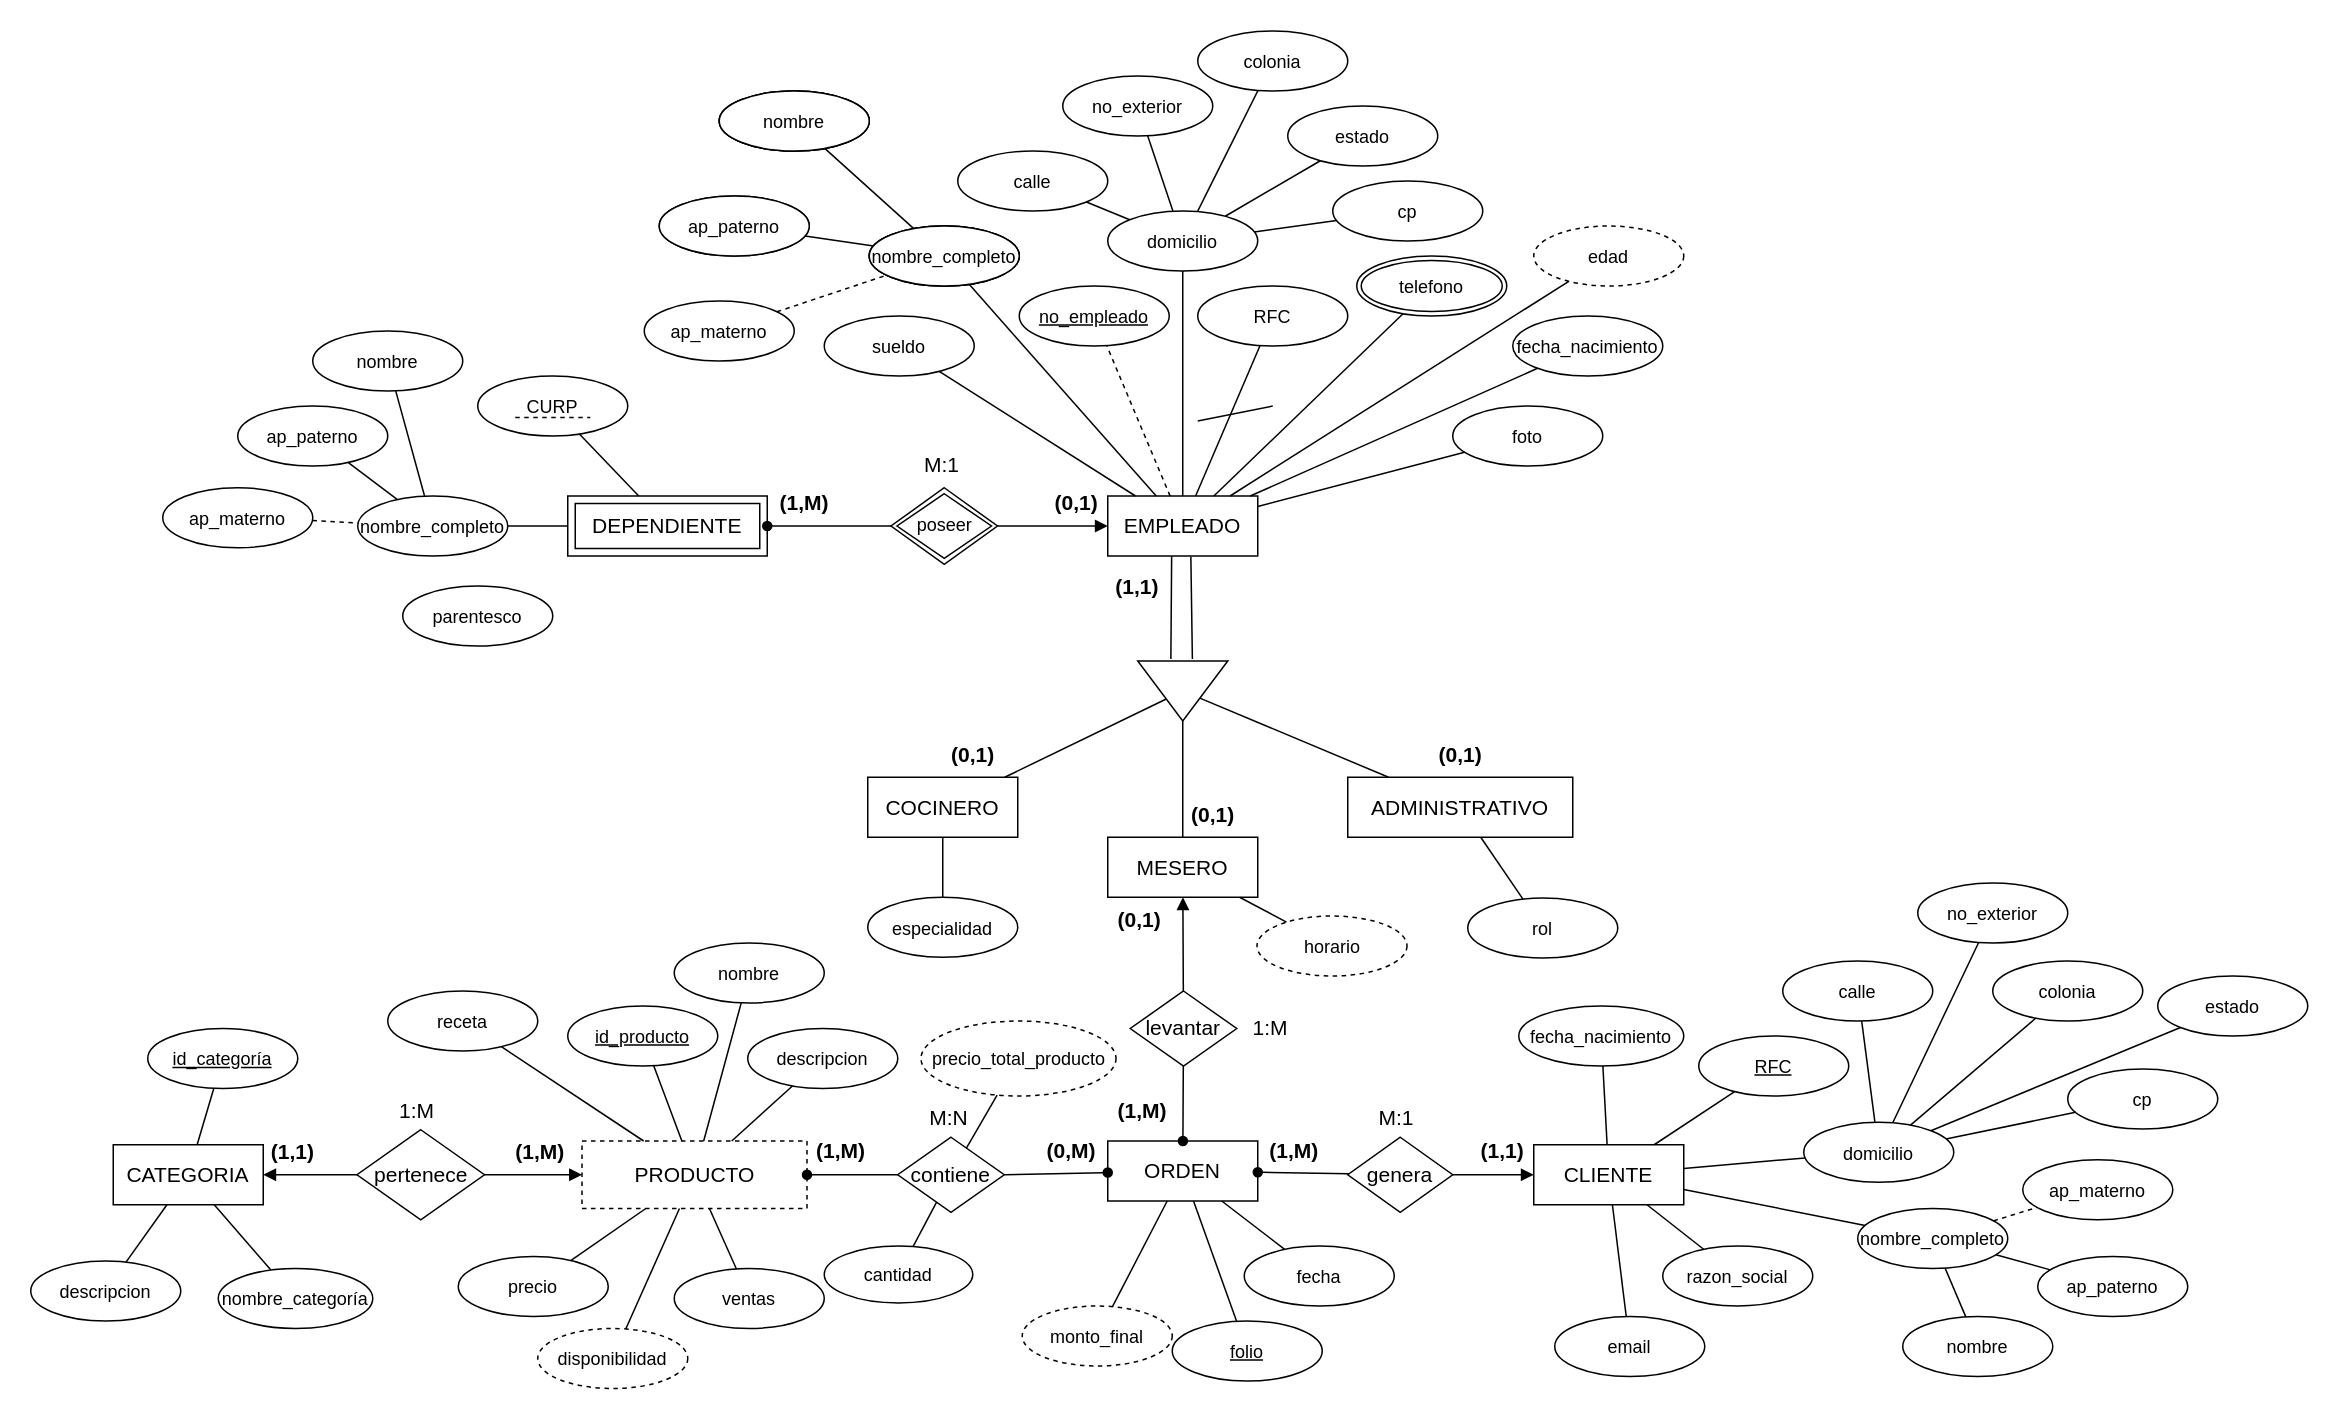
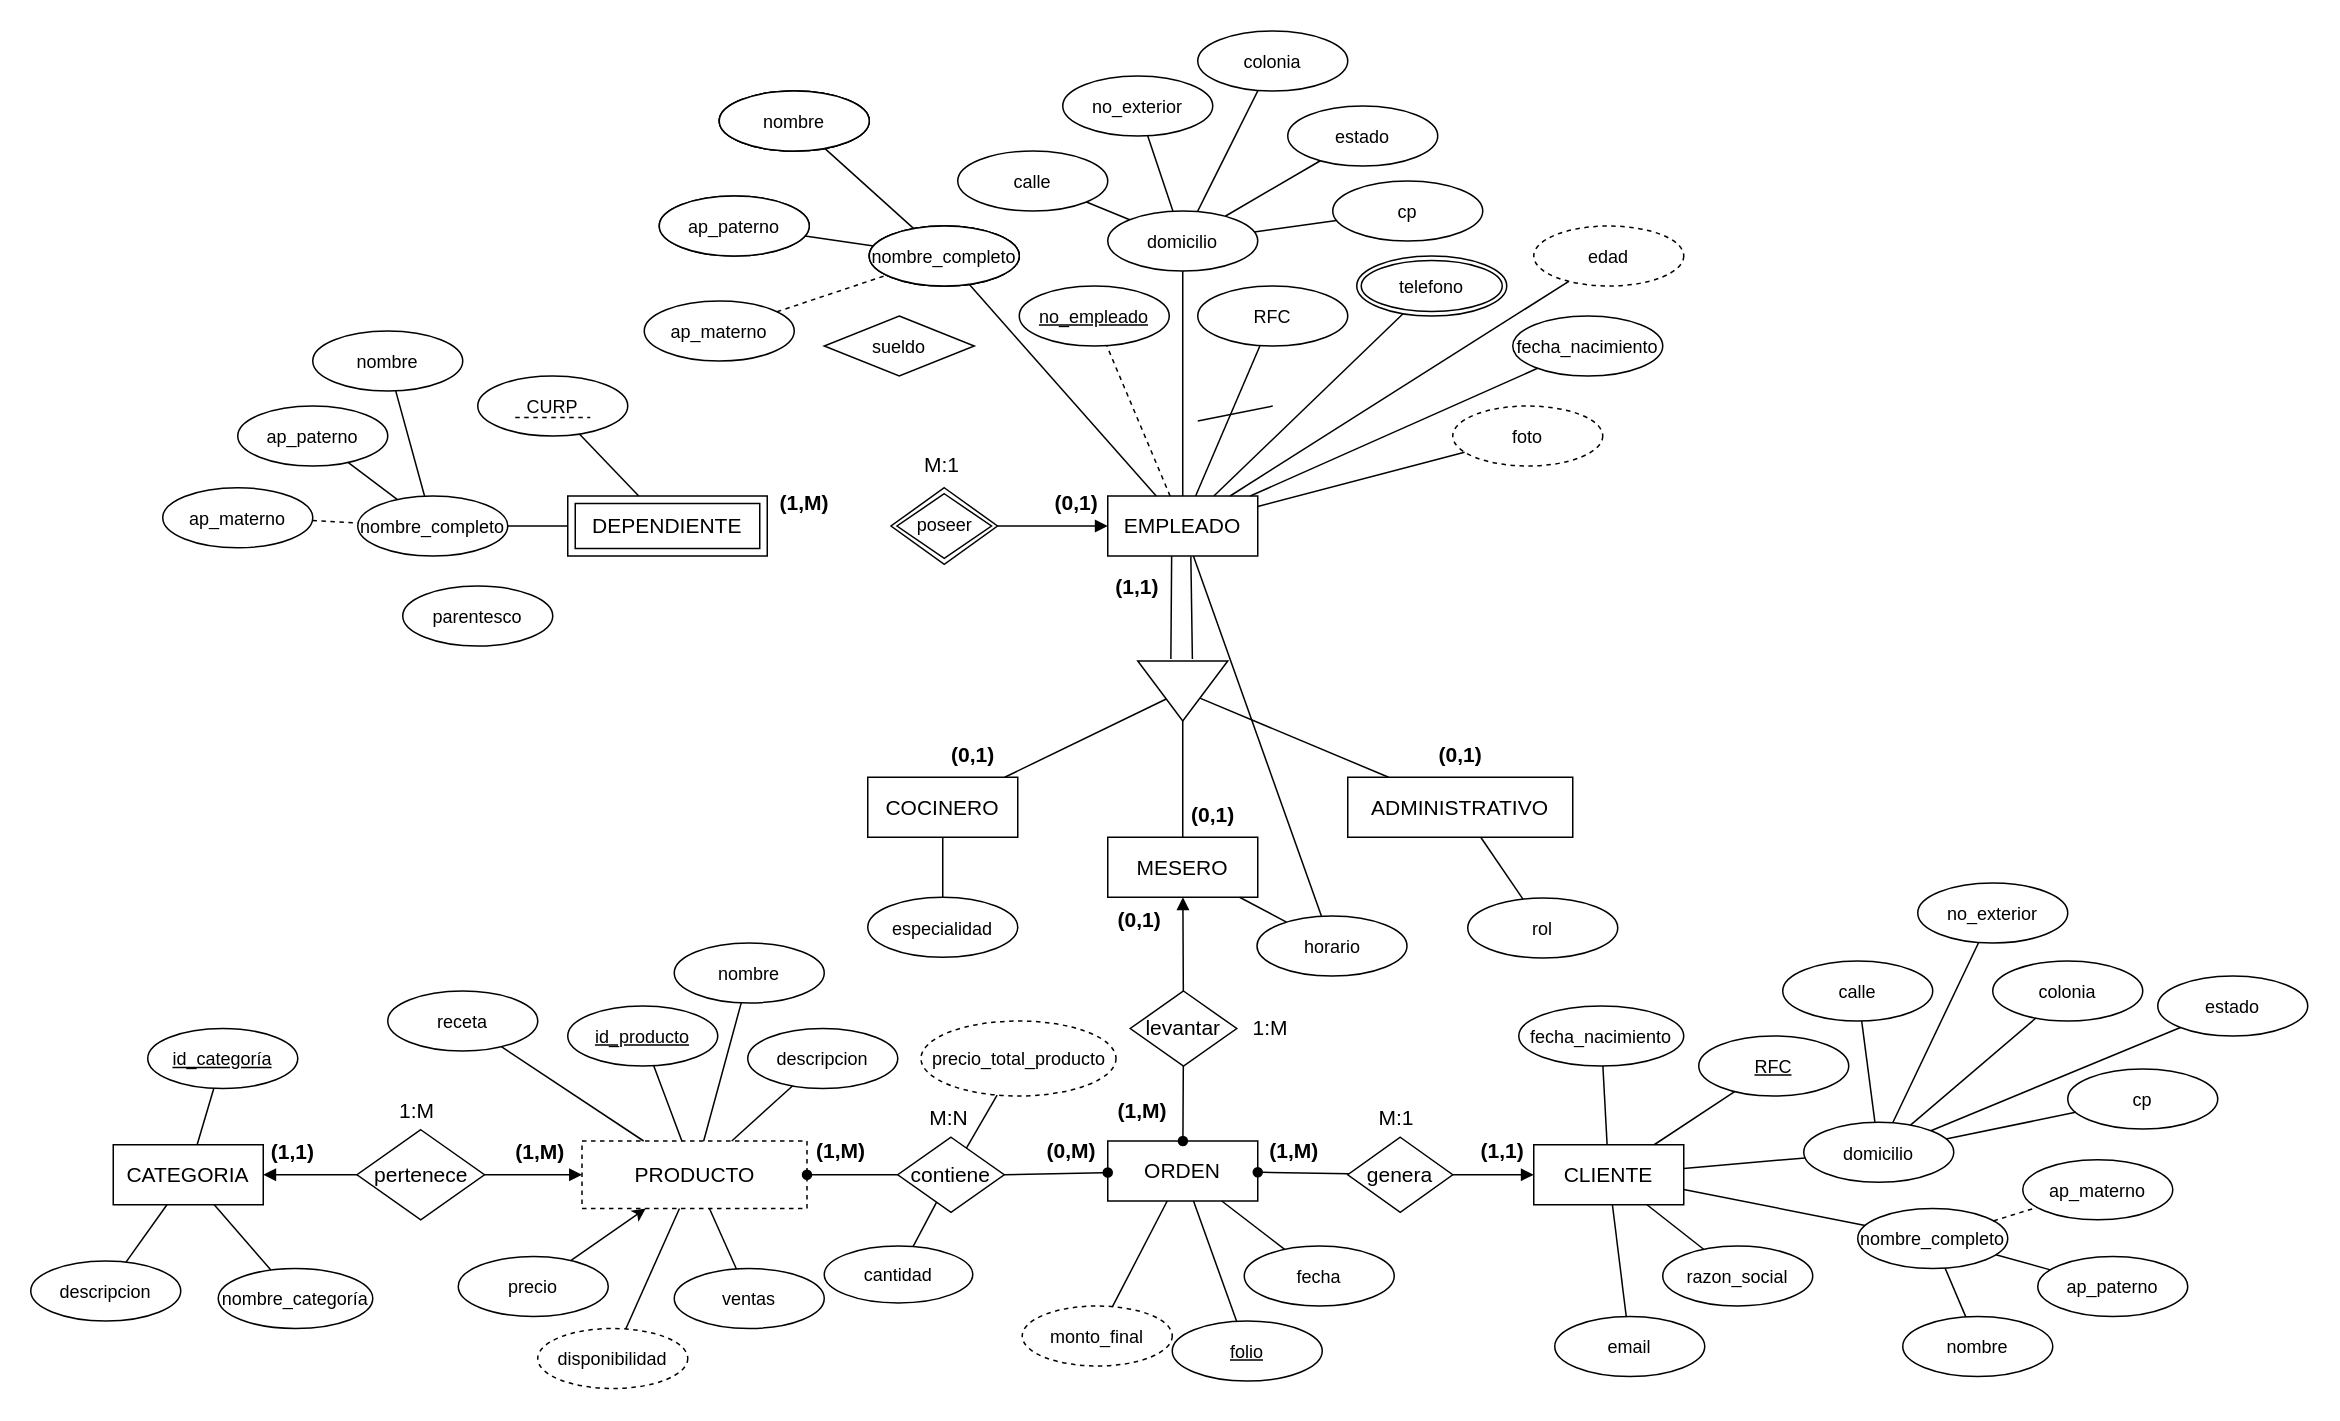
node "sueldo": shape ellipse -> diamond
edge "sueldo" -- "EMPLEADO": now "horario" -- "EMPLEADO"
node "foto": style solid -> dashed
edge "poseer" -> "DEPENDIENTE": removed
node "horario": style dashed -> solid
edge "PRODUCTO" -- "precio": arrowhead none -> classic
